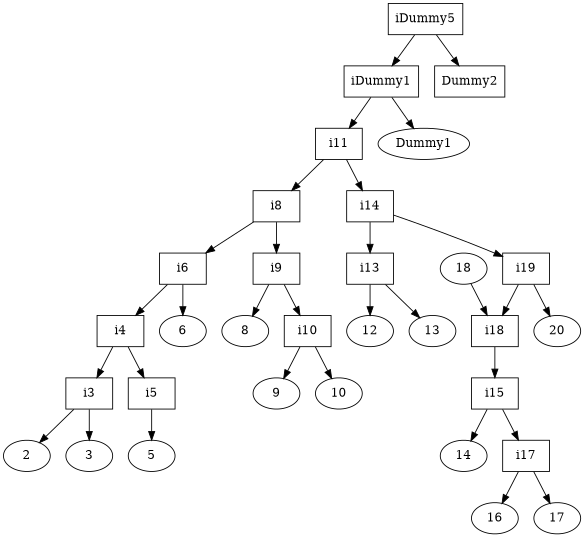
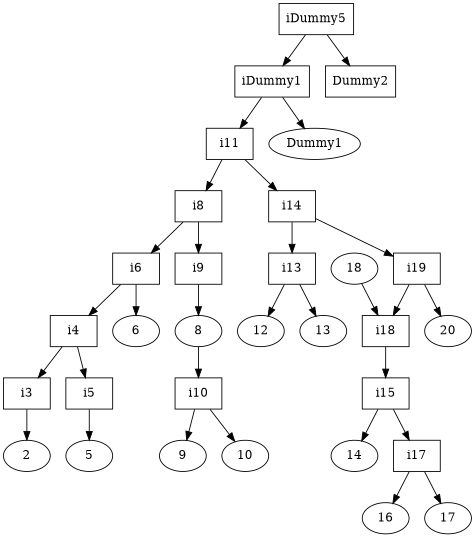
edge "i9" -> "i10": now "8" -> "i10"
node "3": removed
